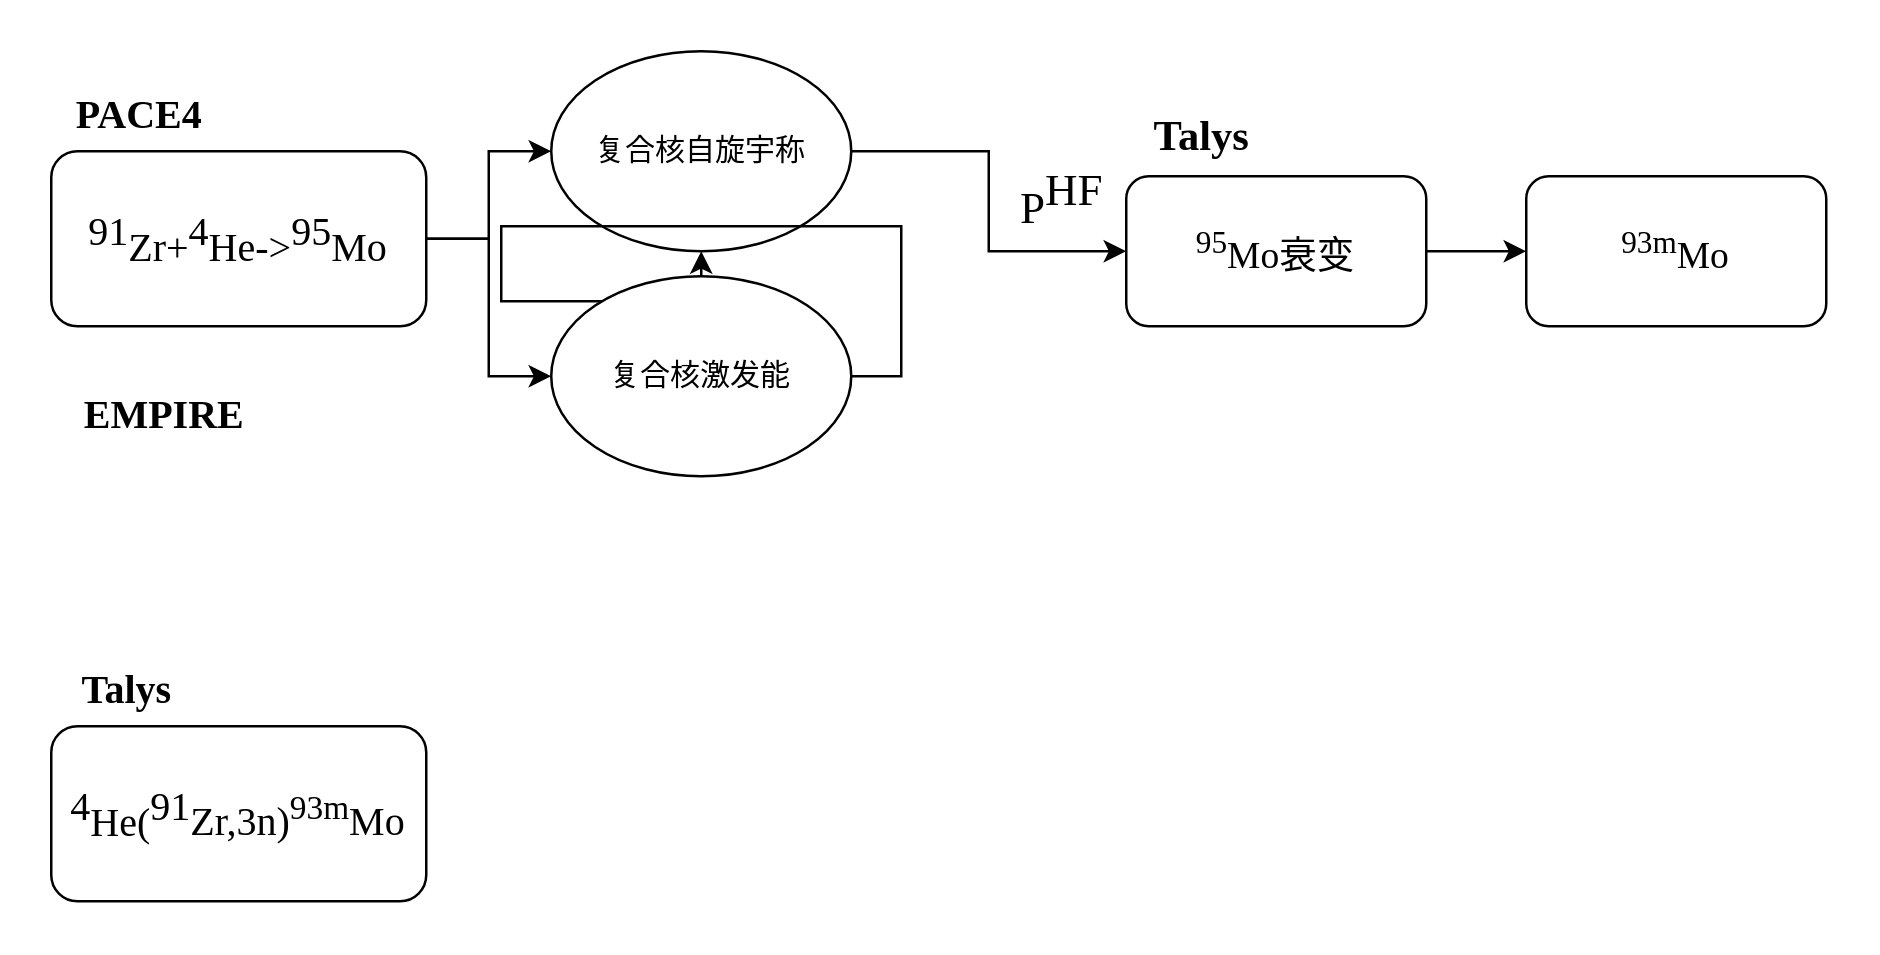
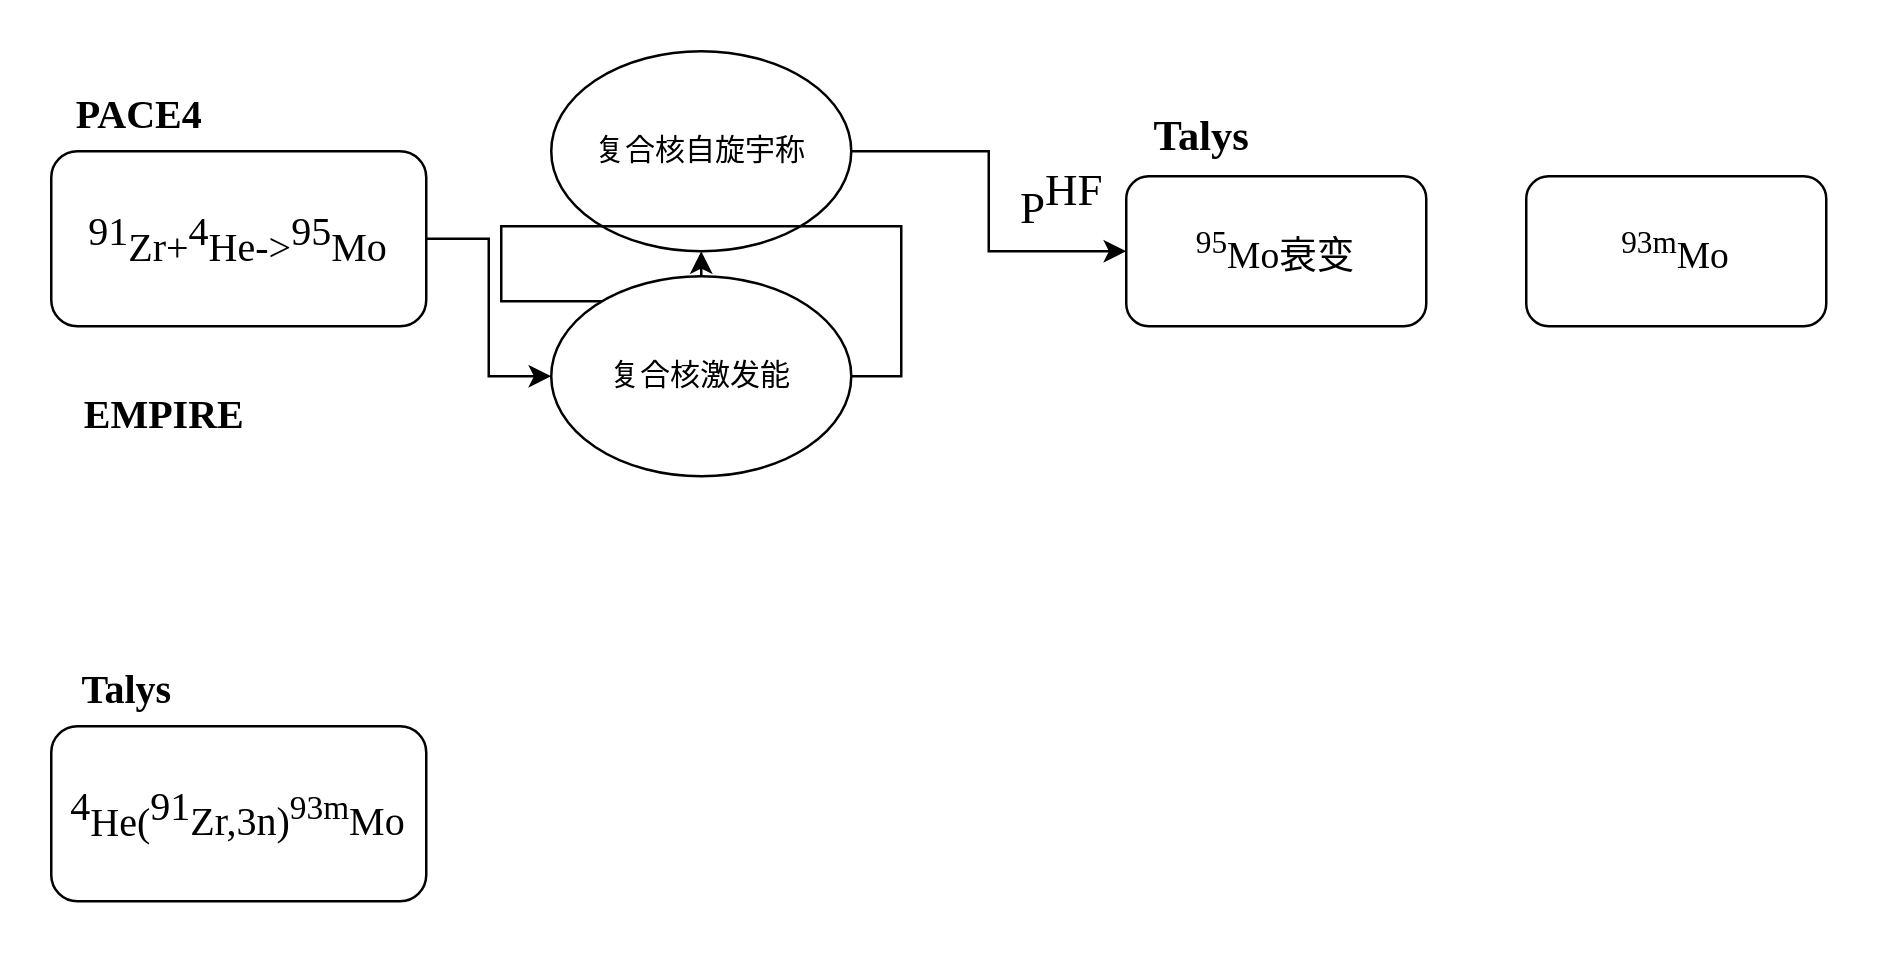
edge "91Zr+4He->95Mo" -> "复合核自旋宇称": removed
edge "95Mo衰变" -> "93mMo": removed
